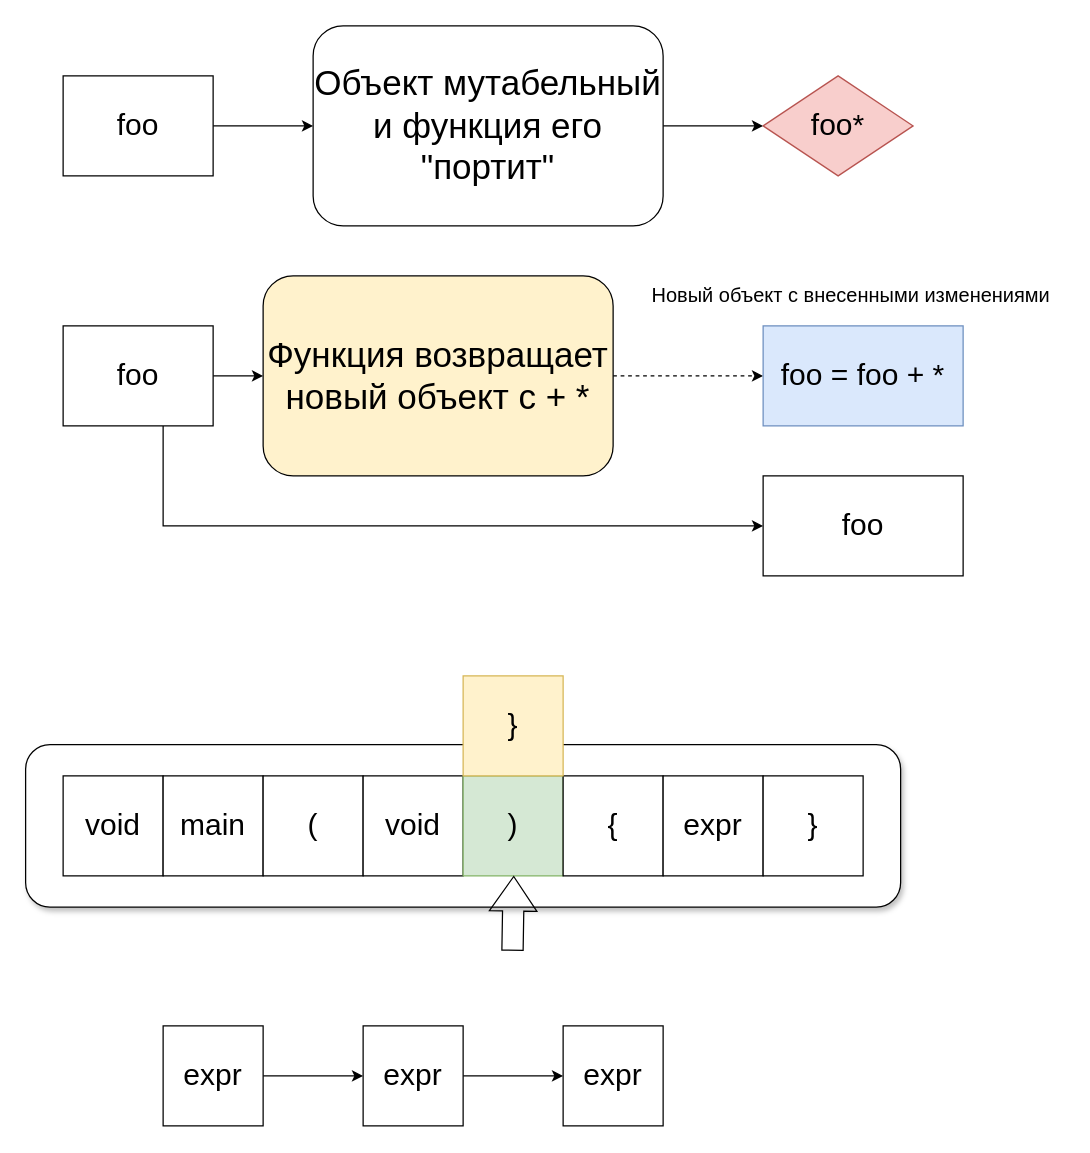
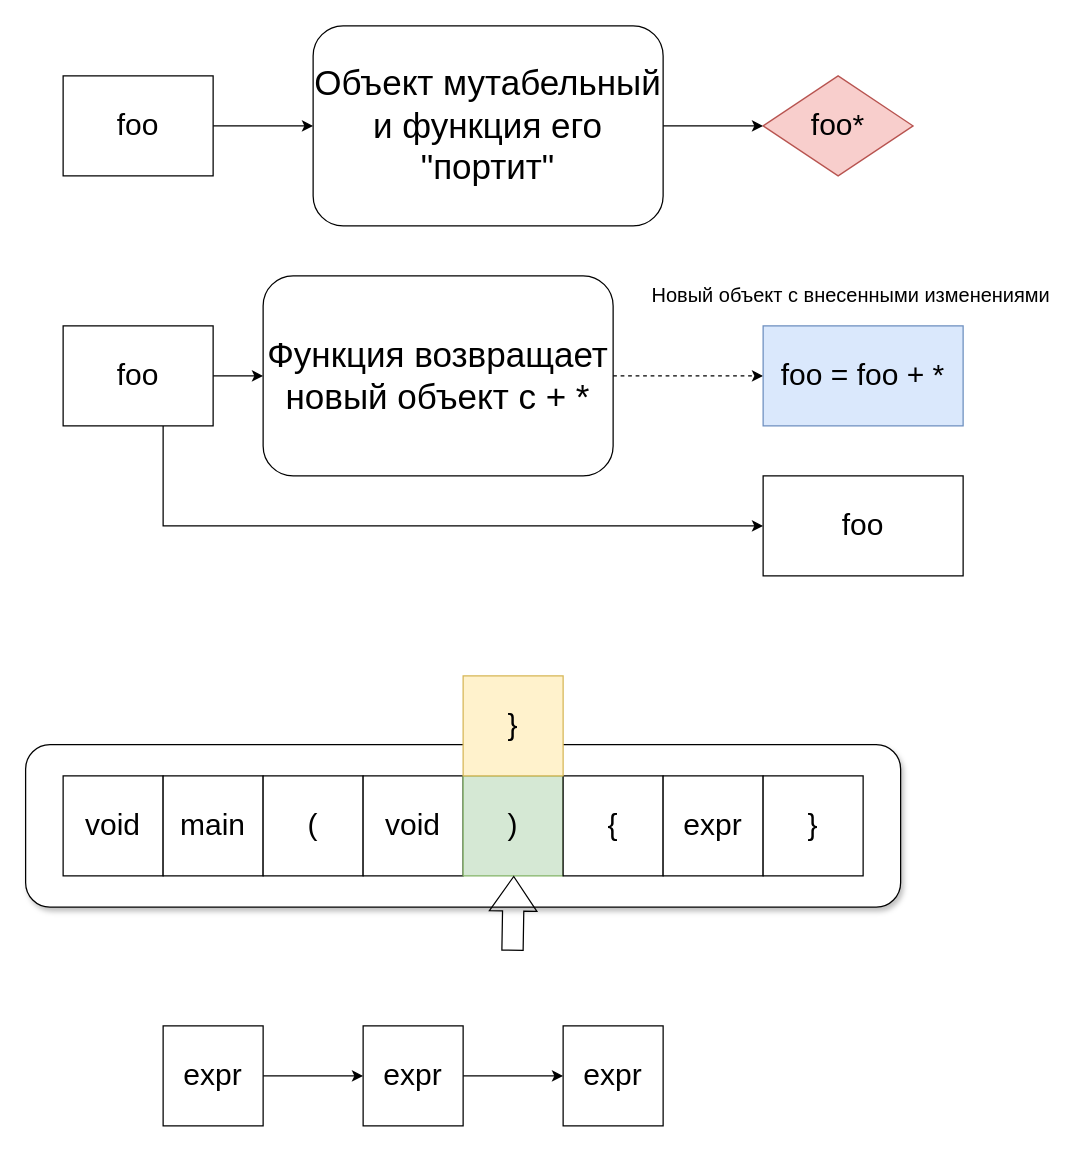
node "Функция возвращает новый объект с + *": fillcolor #fff2cc -> #ffffff
